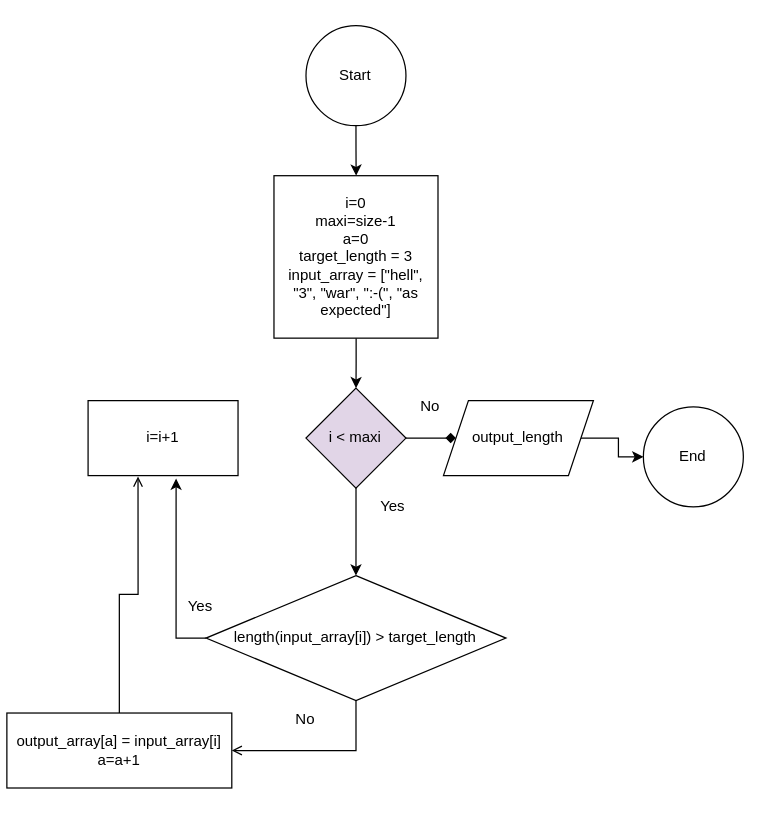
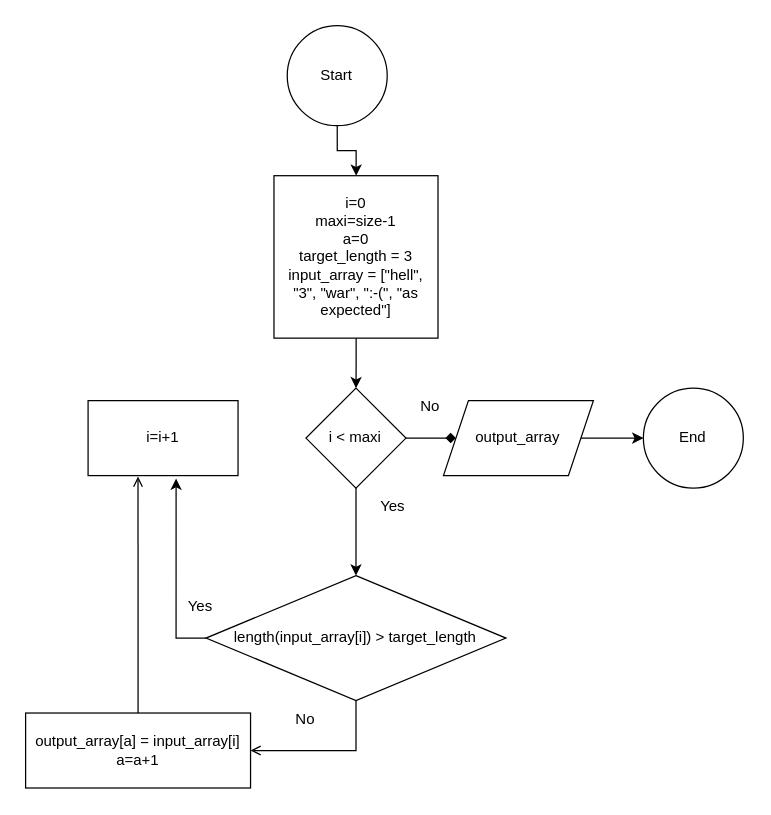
node "Start": moved (356, 76) -> (337, 76)
node "i < maxi": fillcolor #e1d5e7 -> #ffffff
node "output_length": label "output_length" -> "output_array"
node "End": moved (694, 457) -> (694, 438)
node "output_array[a] = input_array[i] a=a+1": moved (119, 751) -> (138, 751)
